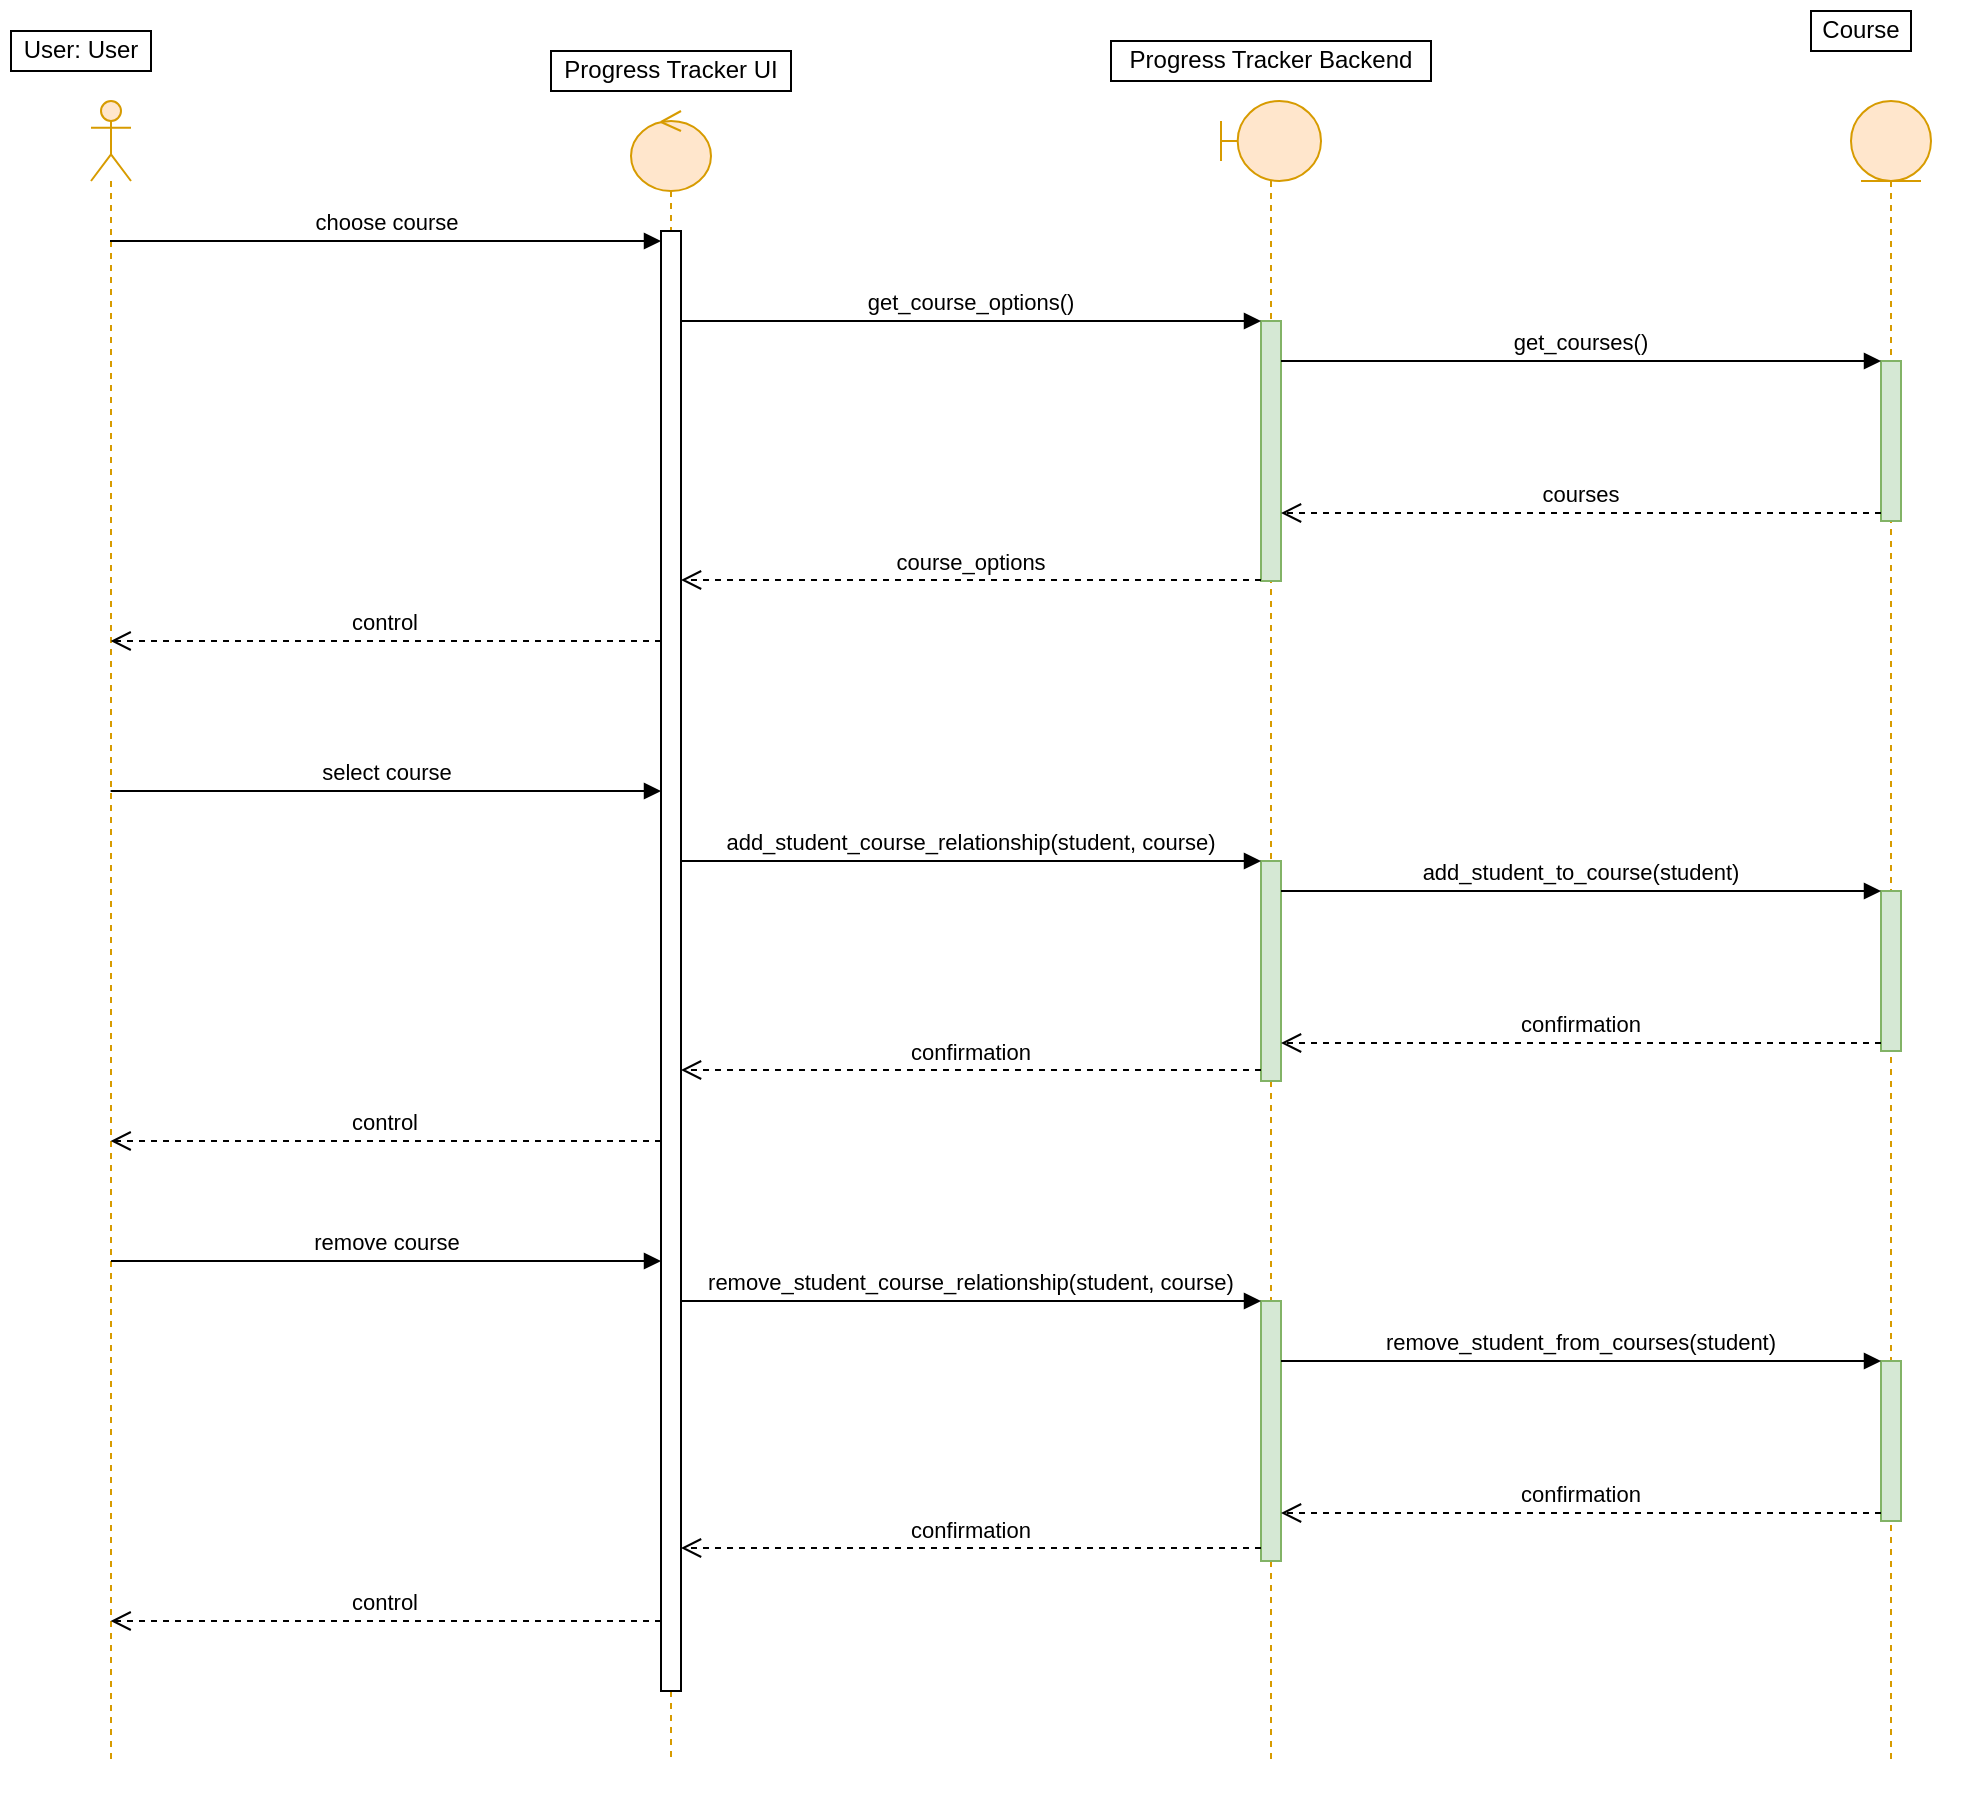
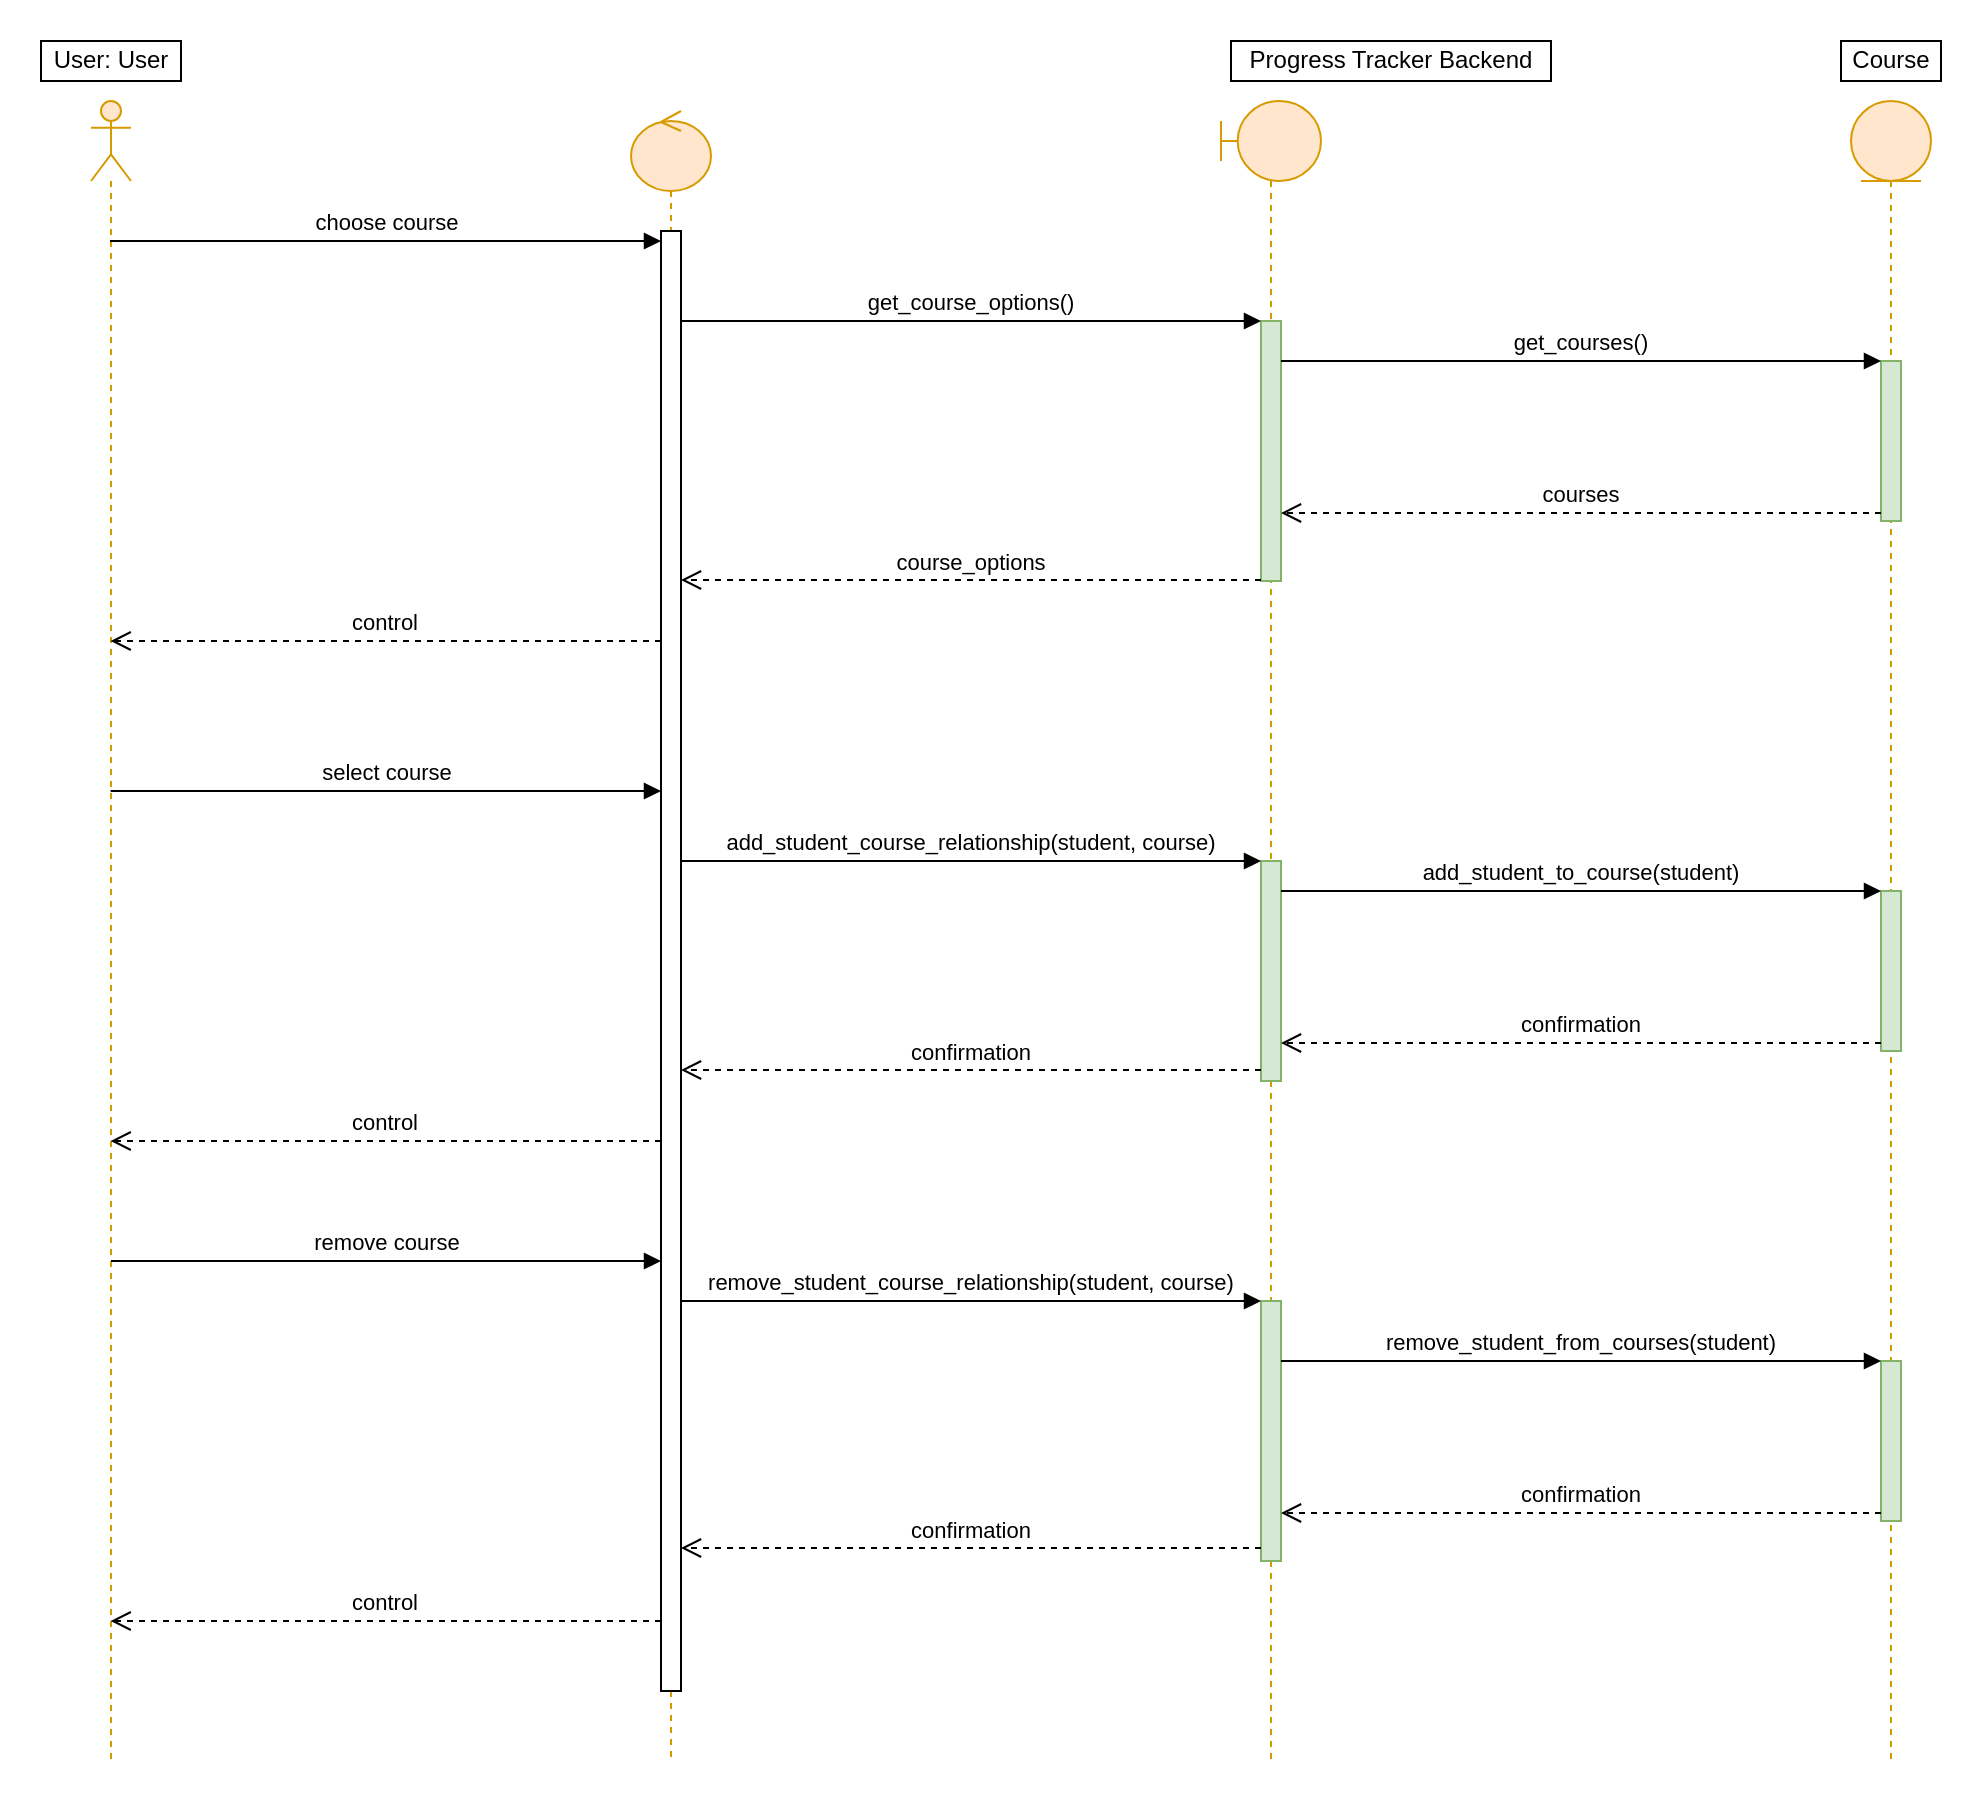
node "Course": moved (1861, 31) -> (1891, 61)
node "User: User": moved (81, 51) -> (111, 61)
node "Progress Tracker Backend": moved (1271, 61) -> (1391, 61)
node "Progress Tracker UI": removed
